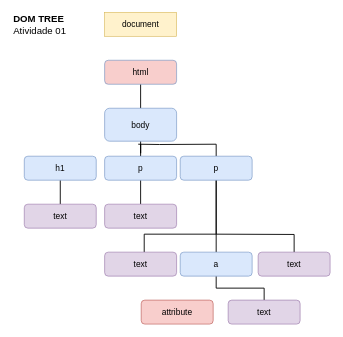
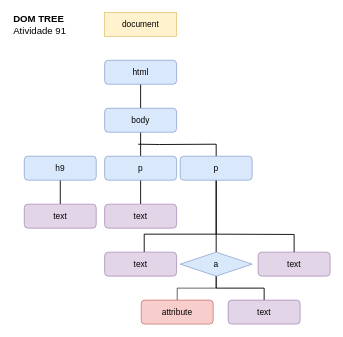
node "DOM TREE Atividade 01": label "DOM TREE Atividade 01" -> "DOM TREE Atividade 91"
node "html": fillcolor #f8cecc -> #dae8fc
node "body": size 72x33 -> 72x24
node "h1": label "h1" -> "h9"
node "a": shape rounded rectangle -> diamond
edge "a" -- "attribute": added
